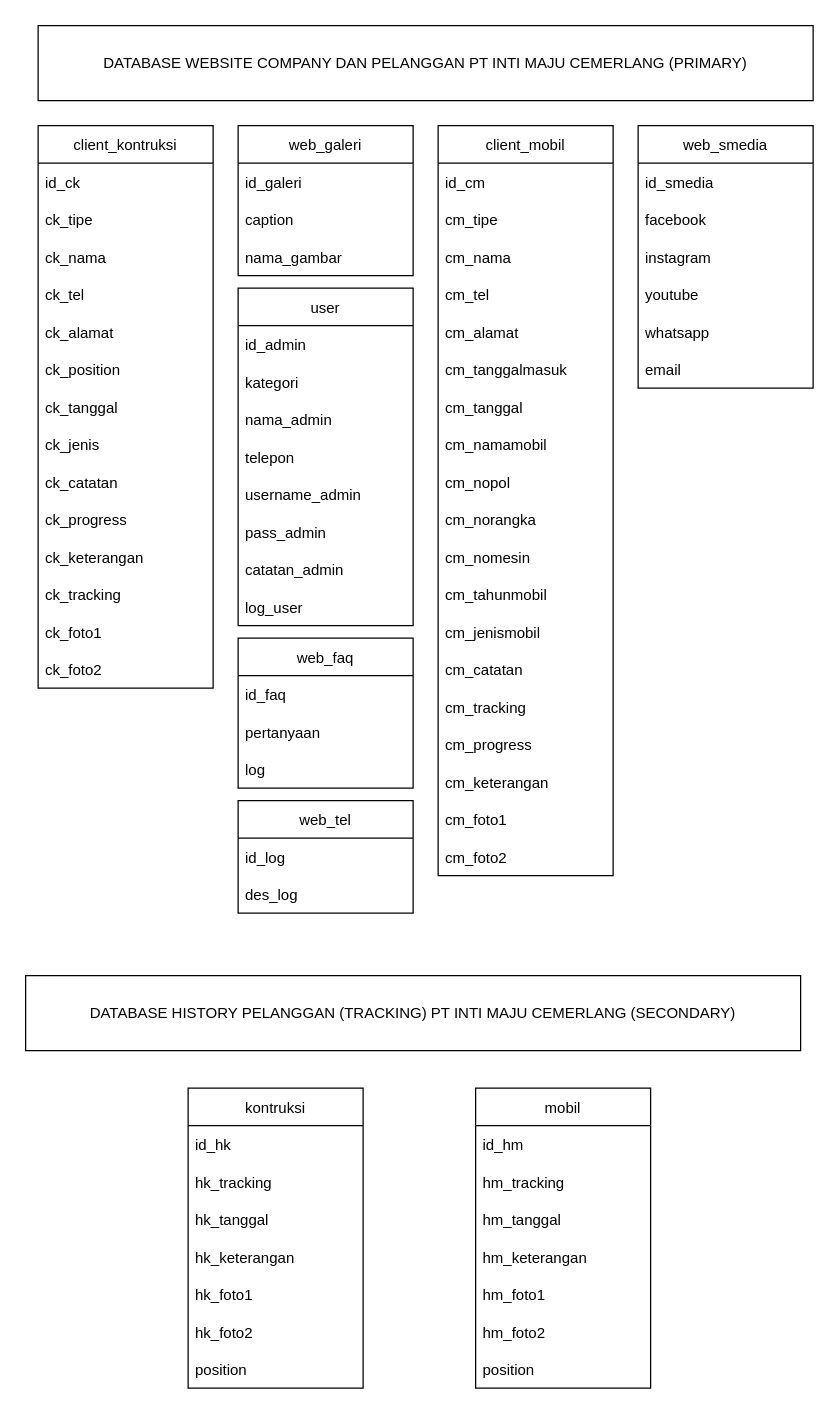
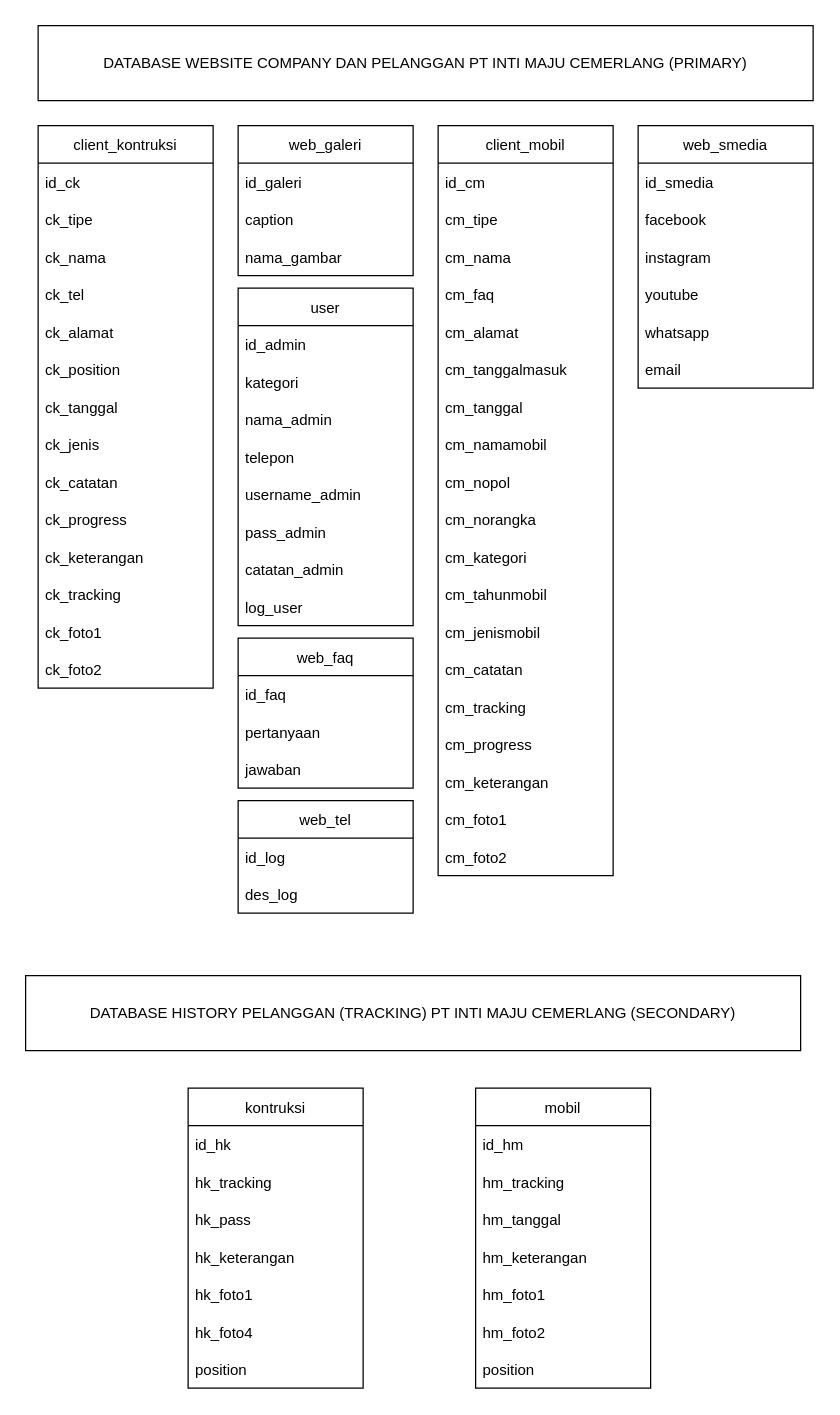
node "cm_tel": label "cm_tel" -> "cm_faq"
node "cm_nomesin": label "cm_nomesin" -> "cm_kategori"
node "log": label "log" -> "jawaban"
node "hk_tanggal": label "hk_tanggal" -> "hk_pass"
node "hk_foto2": label "hk_foto2" -> "hk_foto4"
